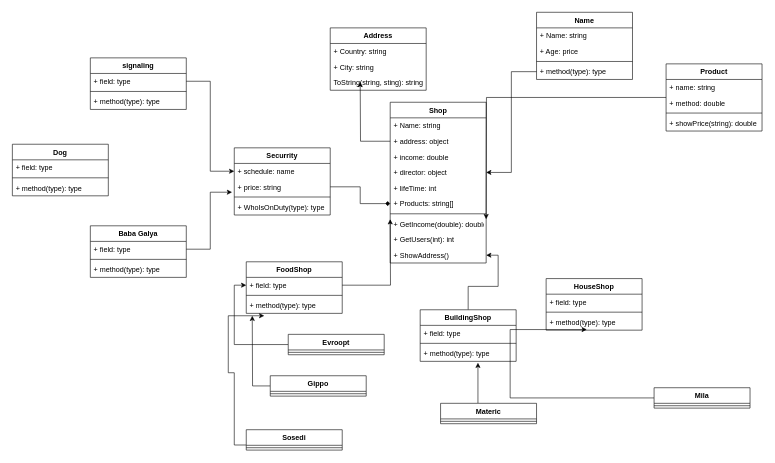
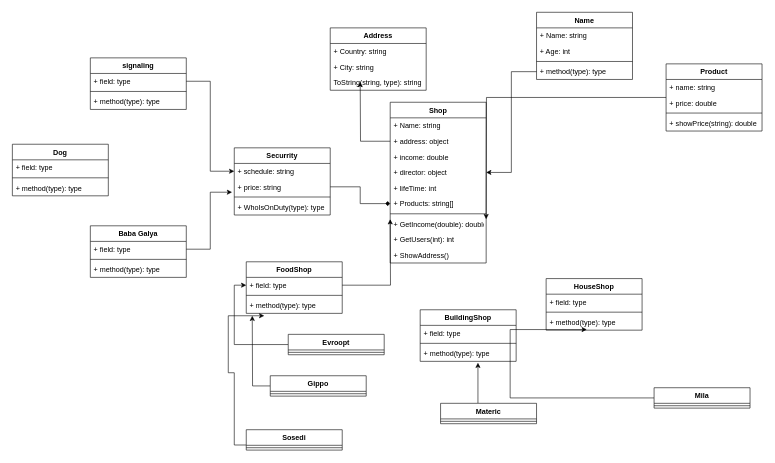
node "+ Age: price": label "+ Age: price" -> "+ Age: int"
node "ToString(string, sting): string": label "ToString(string, sting): string" -> "ToString(string, type): string"
node "+ method: double": label "+ method: double" -> "+ price: double"
node "+ schedule: name": label "+ schedule: name" -> "+ schedule: string"
edge "BuildingShop" -> "+ ShowAddress()": removed
